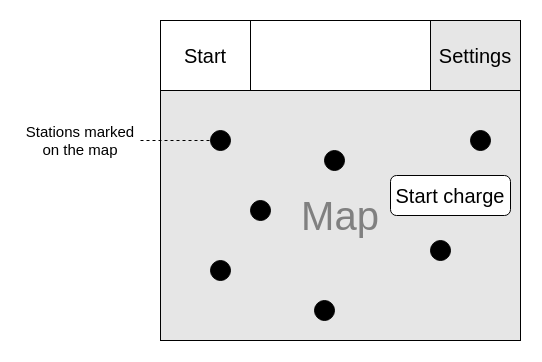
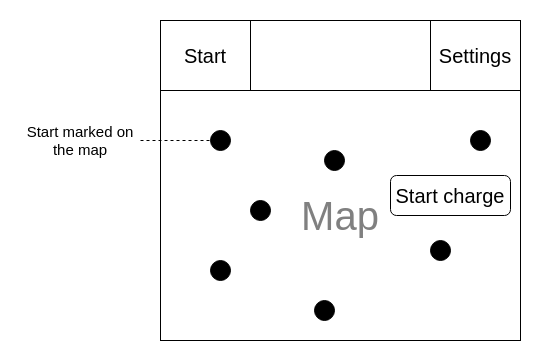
node "Settings": fillcolor #e6e6e6 -> #ffffff
node "Stations marked on the map": label "Stations marked on the map" -> "Start marked on the map"
node "Map": fillcolor #e6e6e6 -> #ffffff
